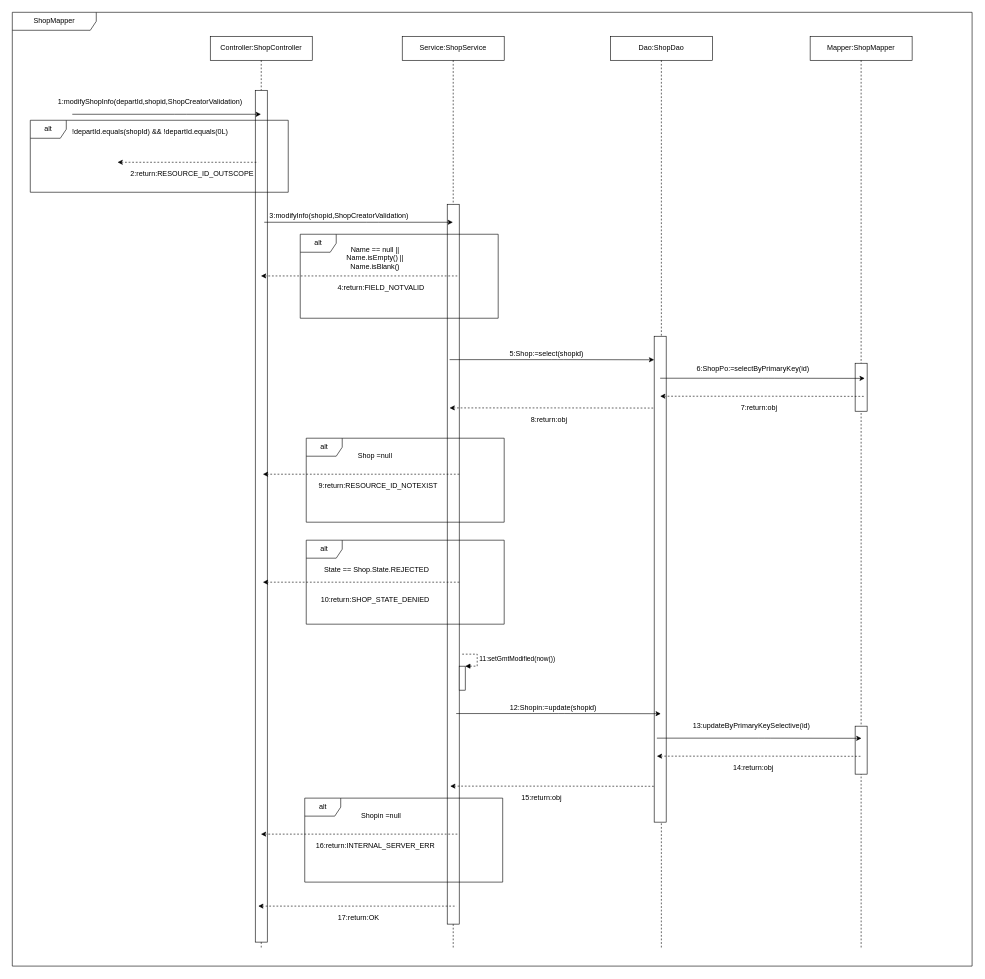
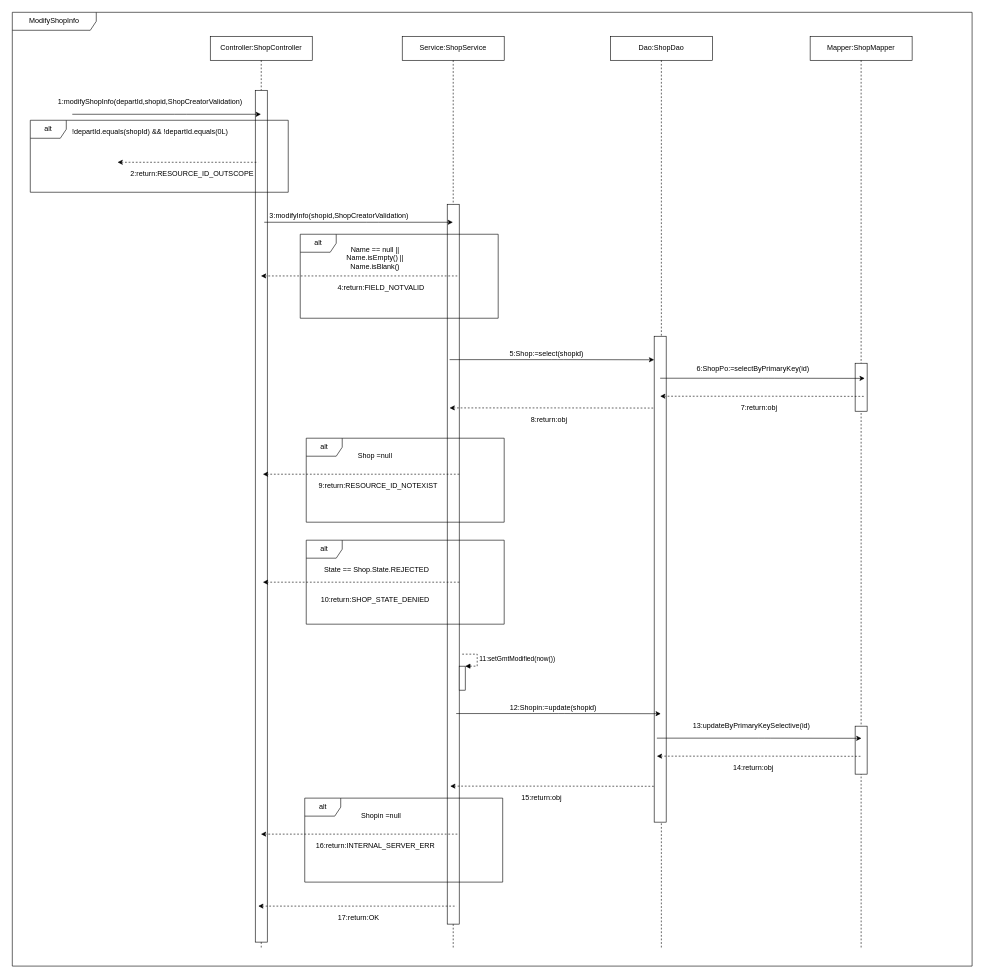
node "ShopMapper": label "ShopMapper" -> "ModifyShopInfo"
